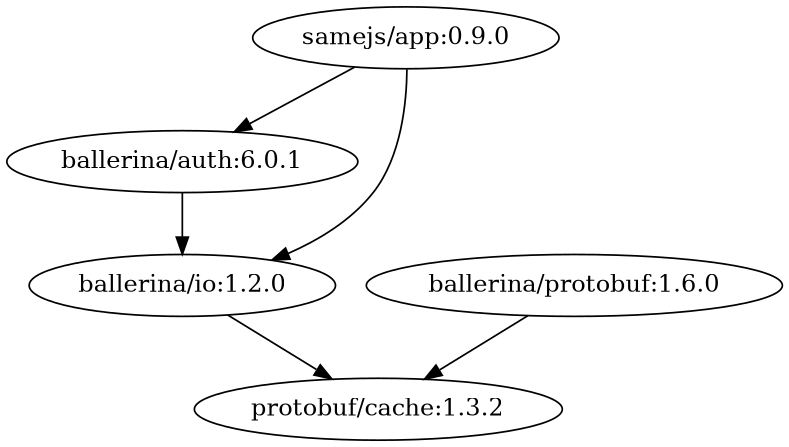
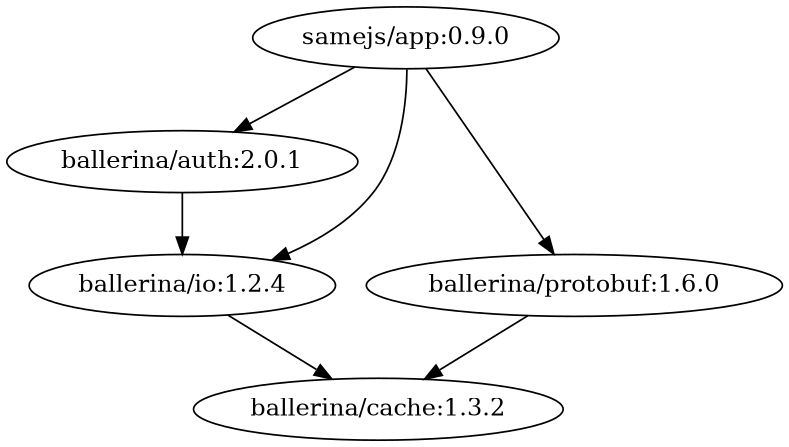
edge "samejs/app:0.9.0" -> "ballerina/protobuf:1.6.0": added
node "ballerina/auth:6.0.1": label "ballerina/auth:6.0.1" -> "ballerina/auth:2.0.1"
node "ballerina/io:1.2.0": label "ballerina/io:1.2.0" -> "ballerina/io:1.2.4"
node "protobuf/cache:1.3.2": label "protobuf/cache:1.3.2" -> "ballerina/cache:1.3.2"
